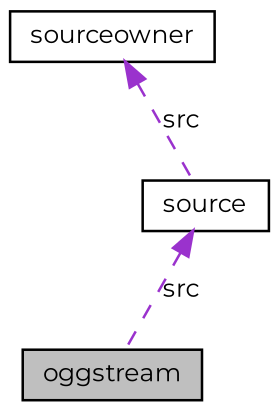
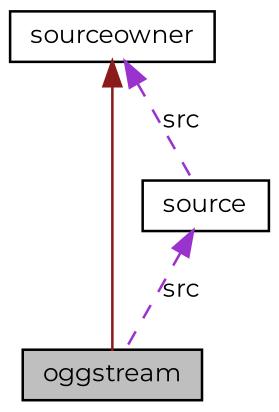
edge "oggstream" -> "sourceowner": added
